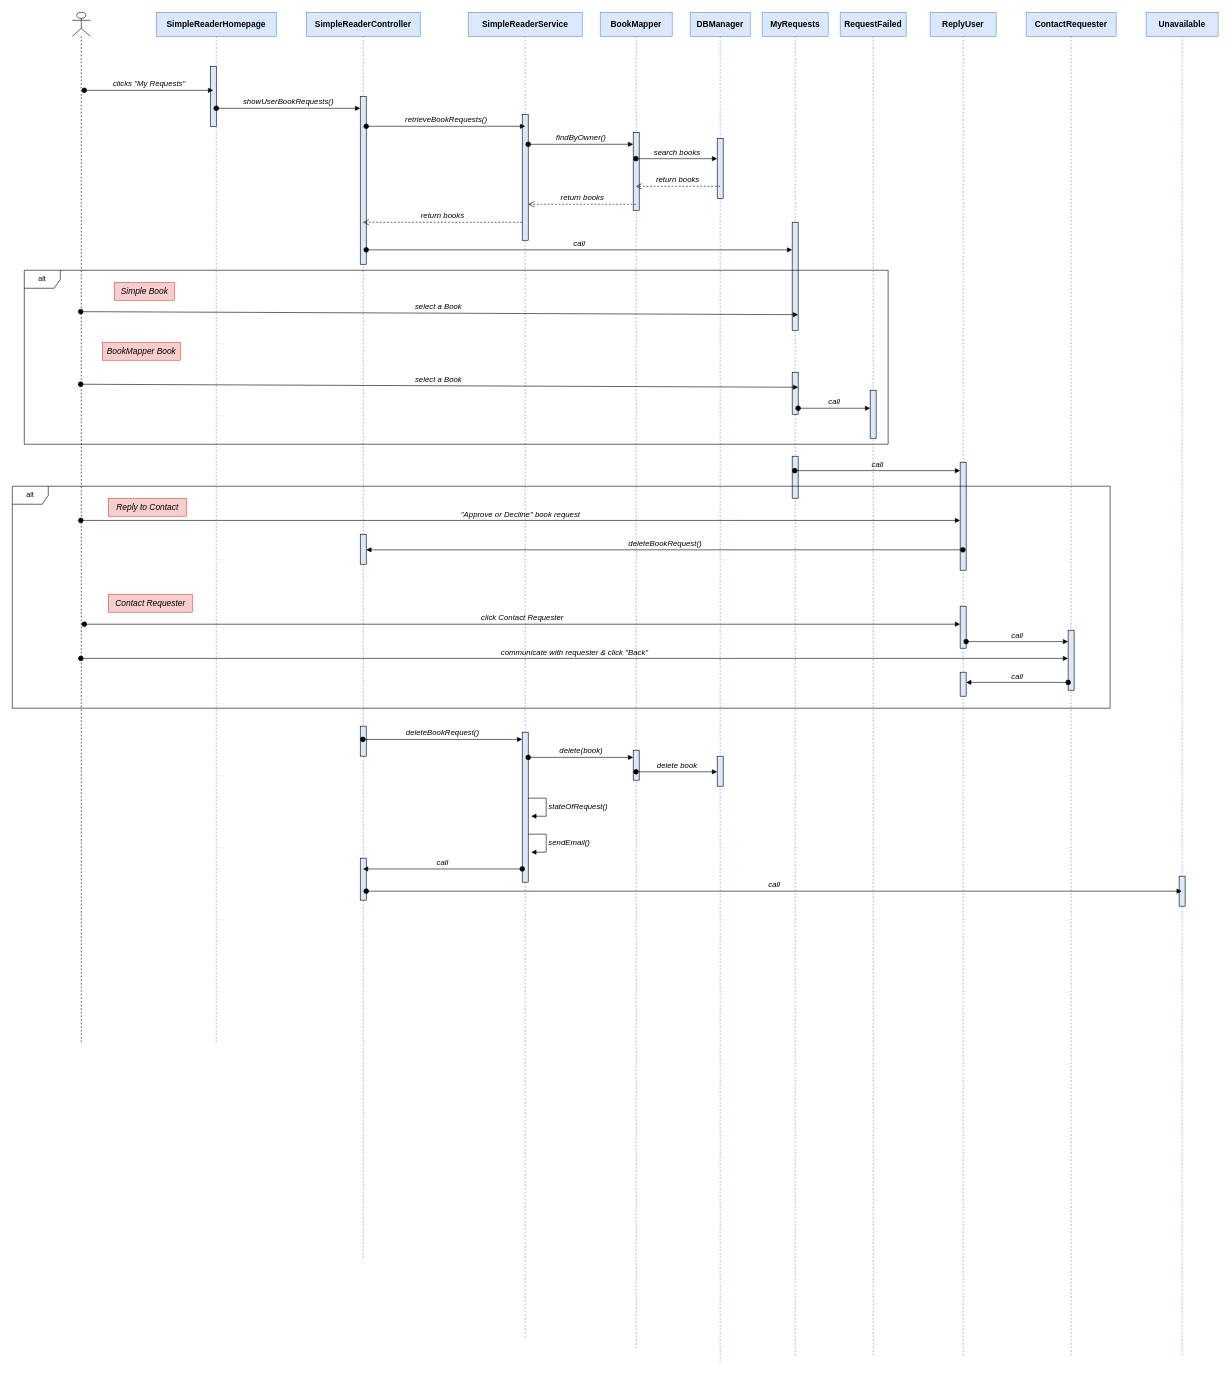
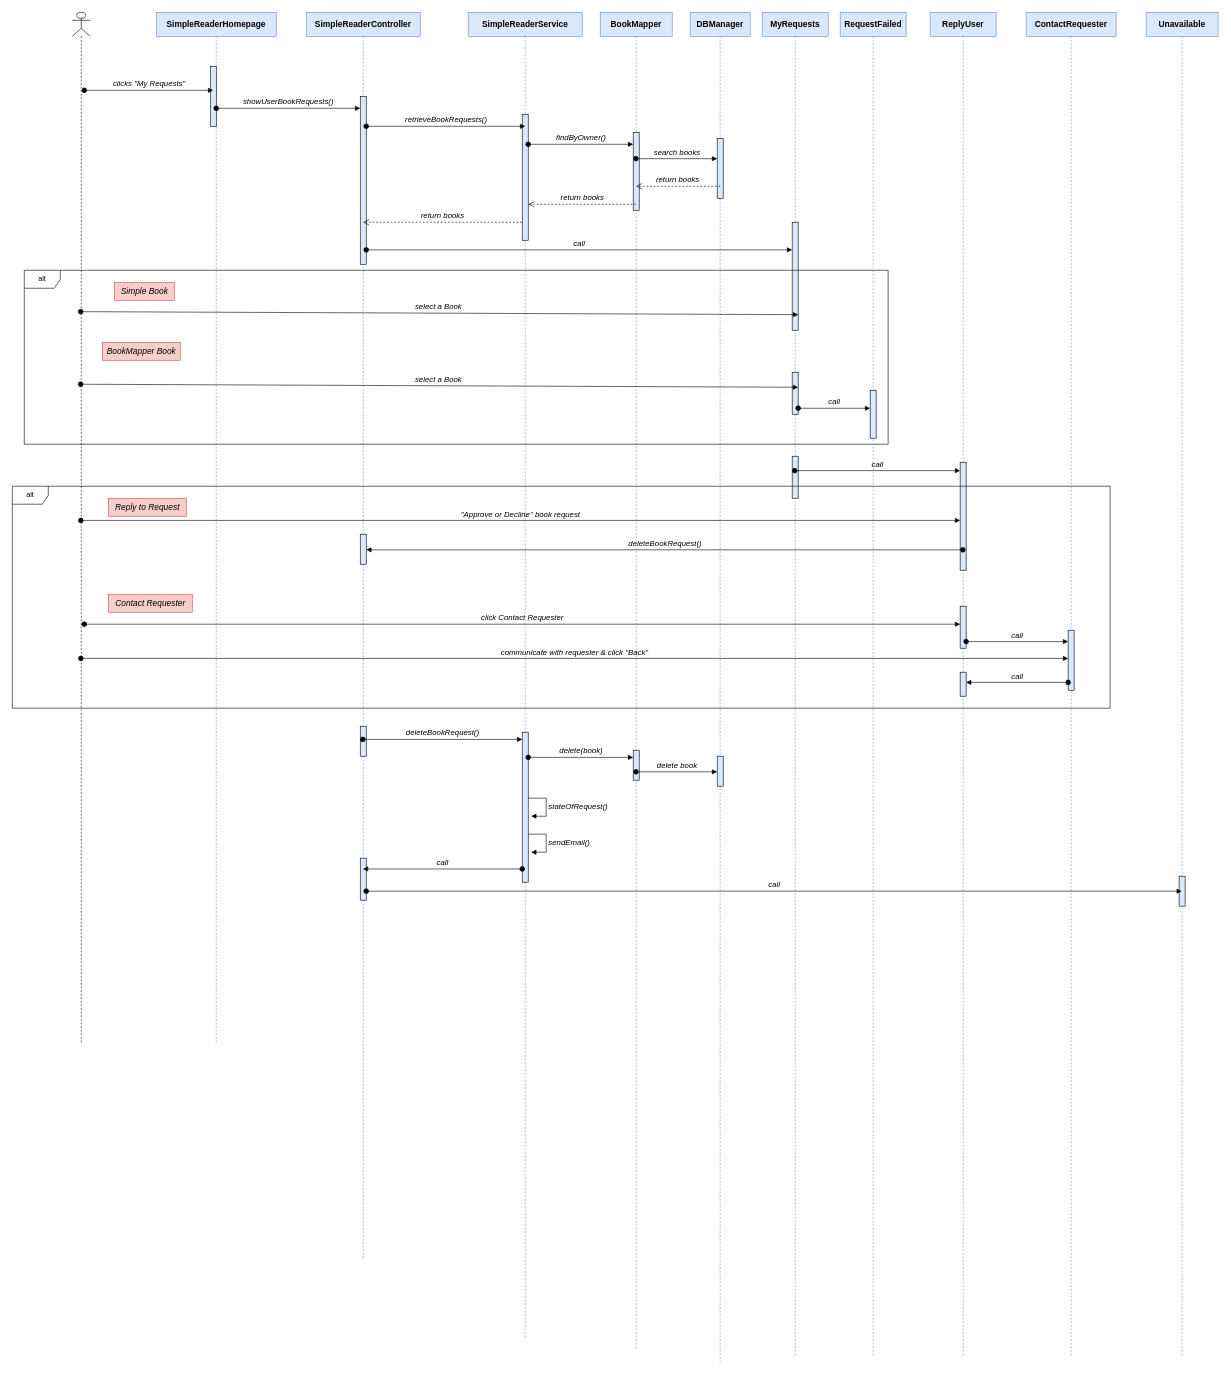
node "Reply to Contact": label "Reply to Contact" -> "Reply to Request"
